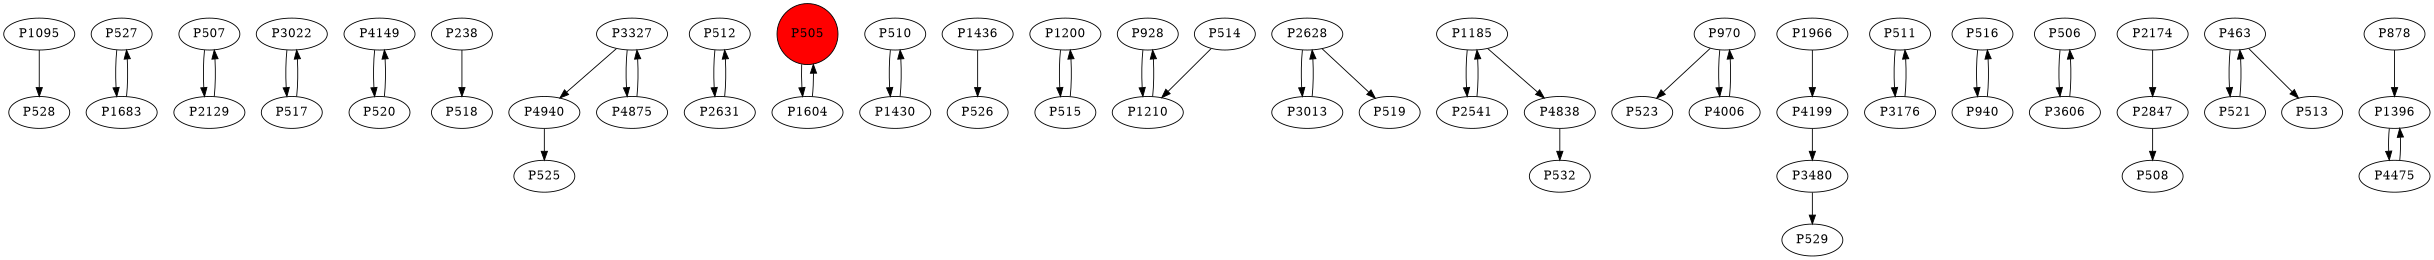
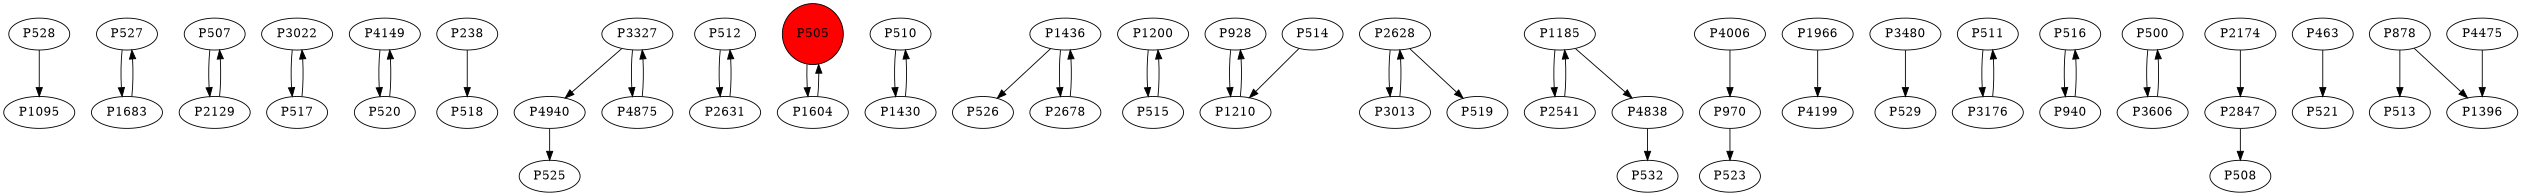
node "P506": label "P506" -> "P500"
edge "P1095" -> "P528": reversed
edge "P970" -> "P4006": removed
edge "P463" -> "P513": now "P878" -> "P513"
edge "P521" -> "P463": removed
node "P2678": added
edge "P4199" -> "P3480": removed
edge "P1396" -> "P4475": removed
